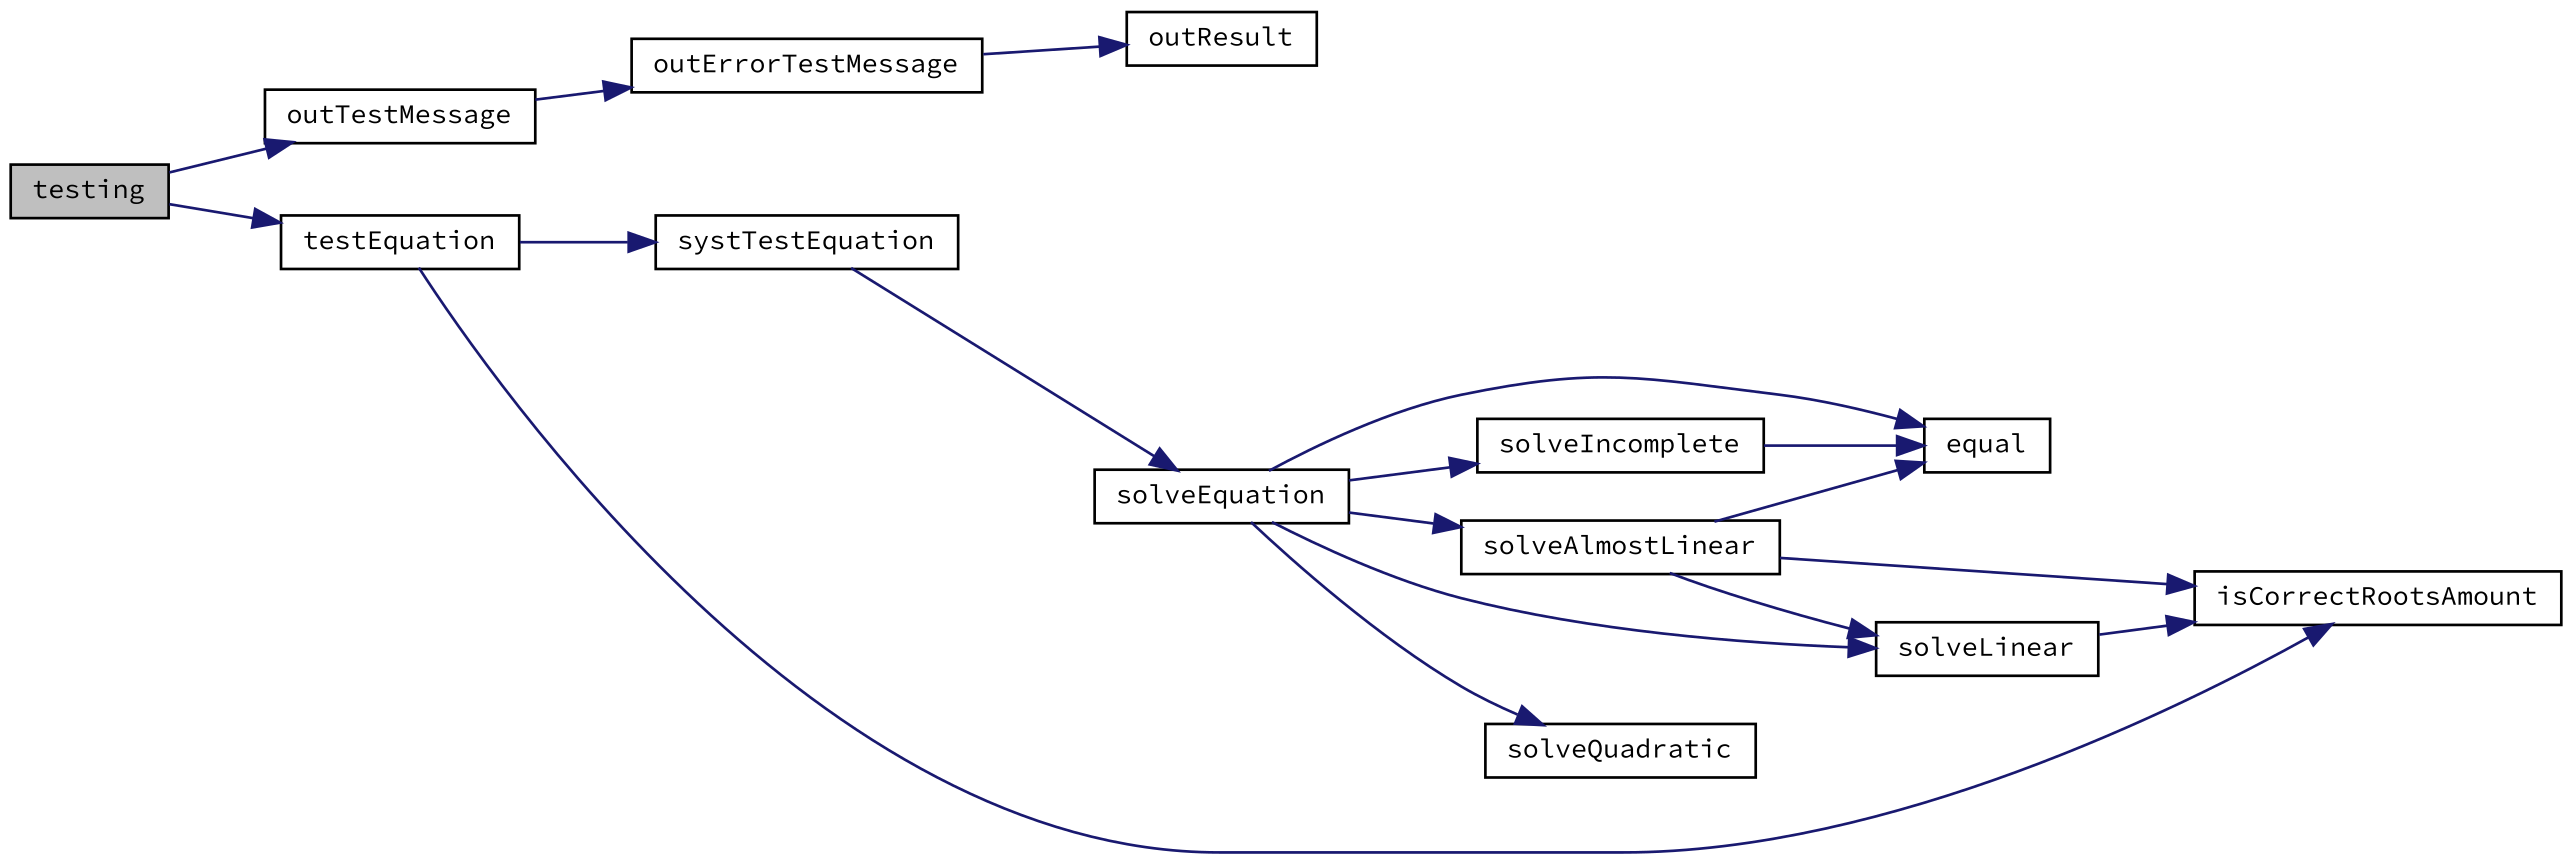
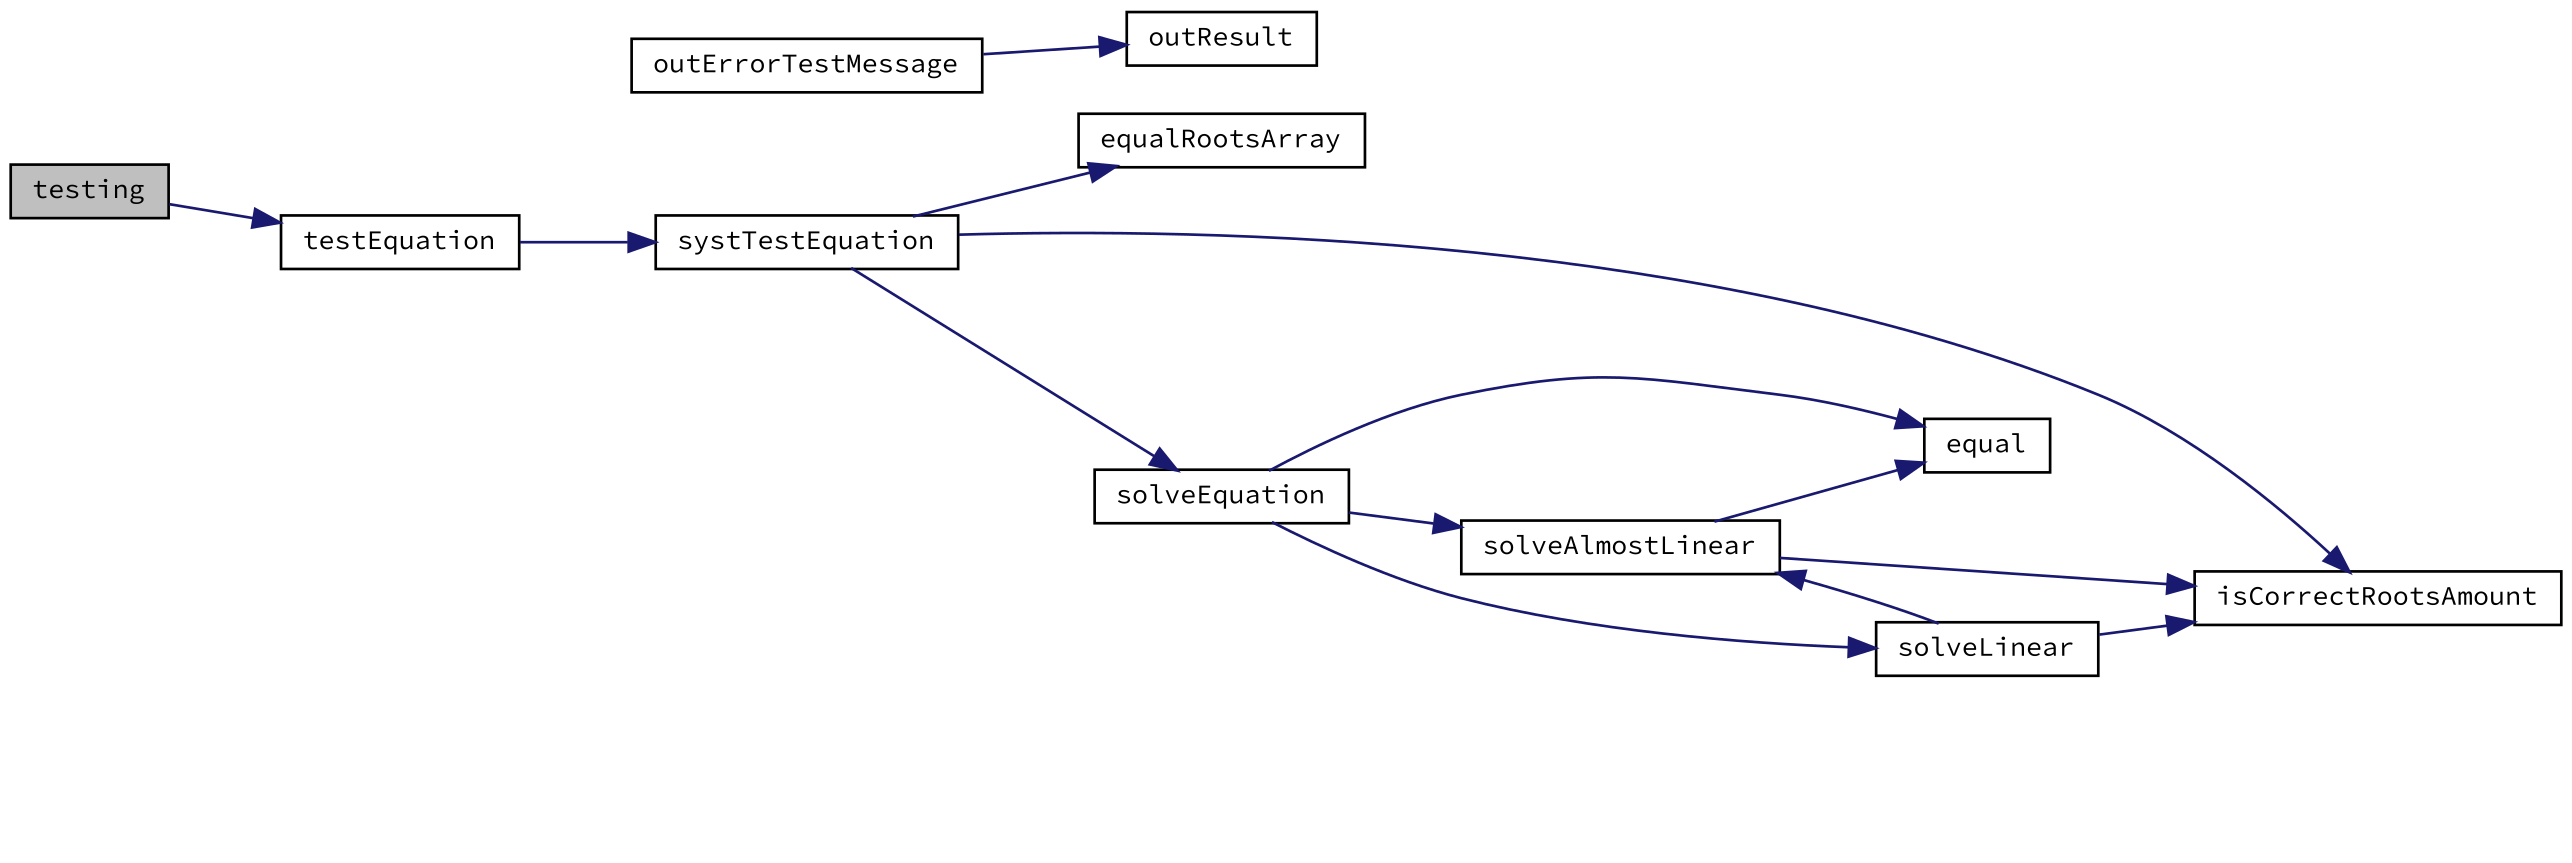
node "outTestMessage": removed
node "equalRootsArray": added
node "solveIncomplete": removed
edge "solveAlmostLinear" -> "solveLinear": reversed
node "solveQuadratic": removed
edge "testEquation" -> "isCorrectRootsAmount": now "systTestEquation" -> "isCorrectRootsAmount"
